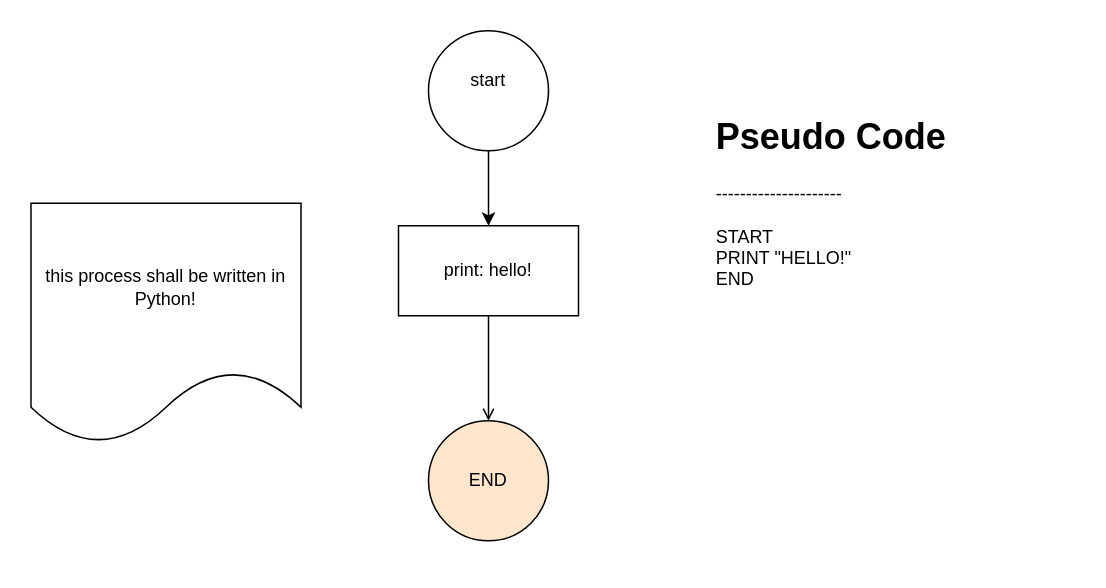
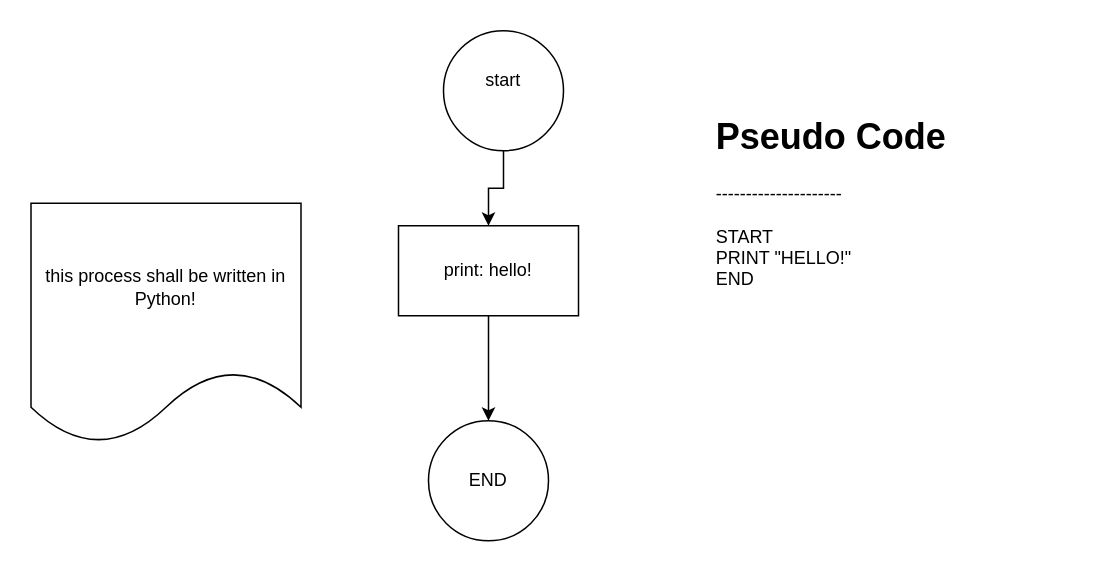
node "start": moved (488, 91) -> (503, 91)
edge "print: hello!" -> "END": arrowhead open -> classic
node "END": fillcolor #ffe6cc -> #ffffff
